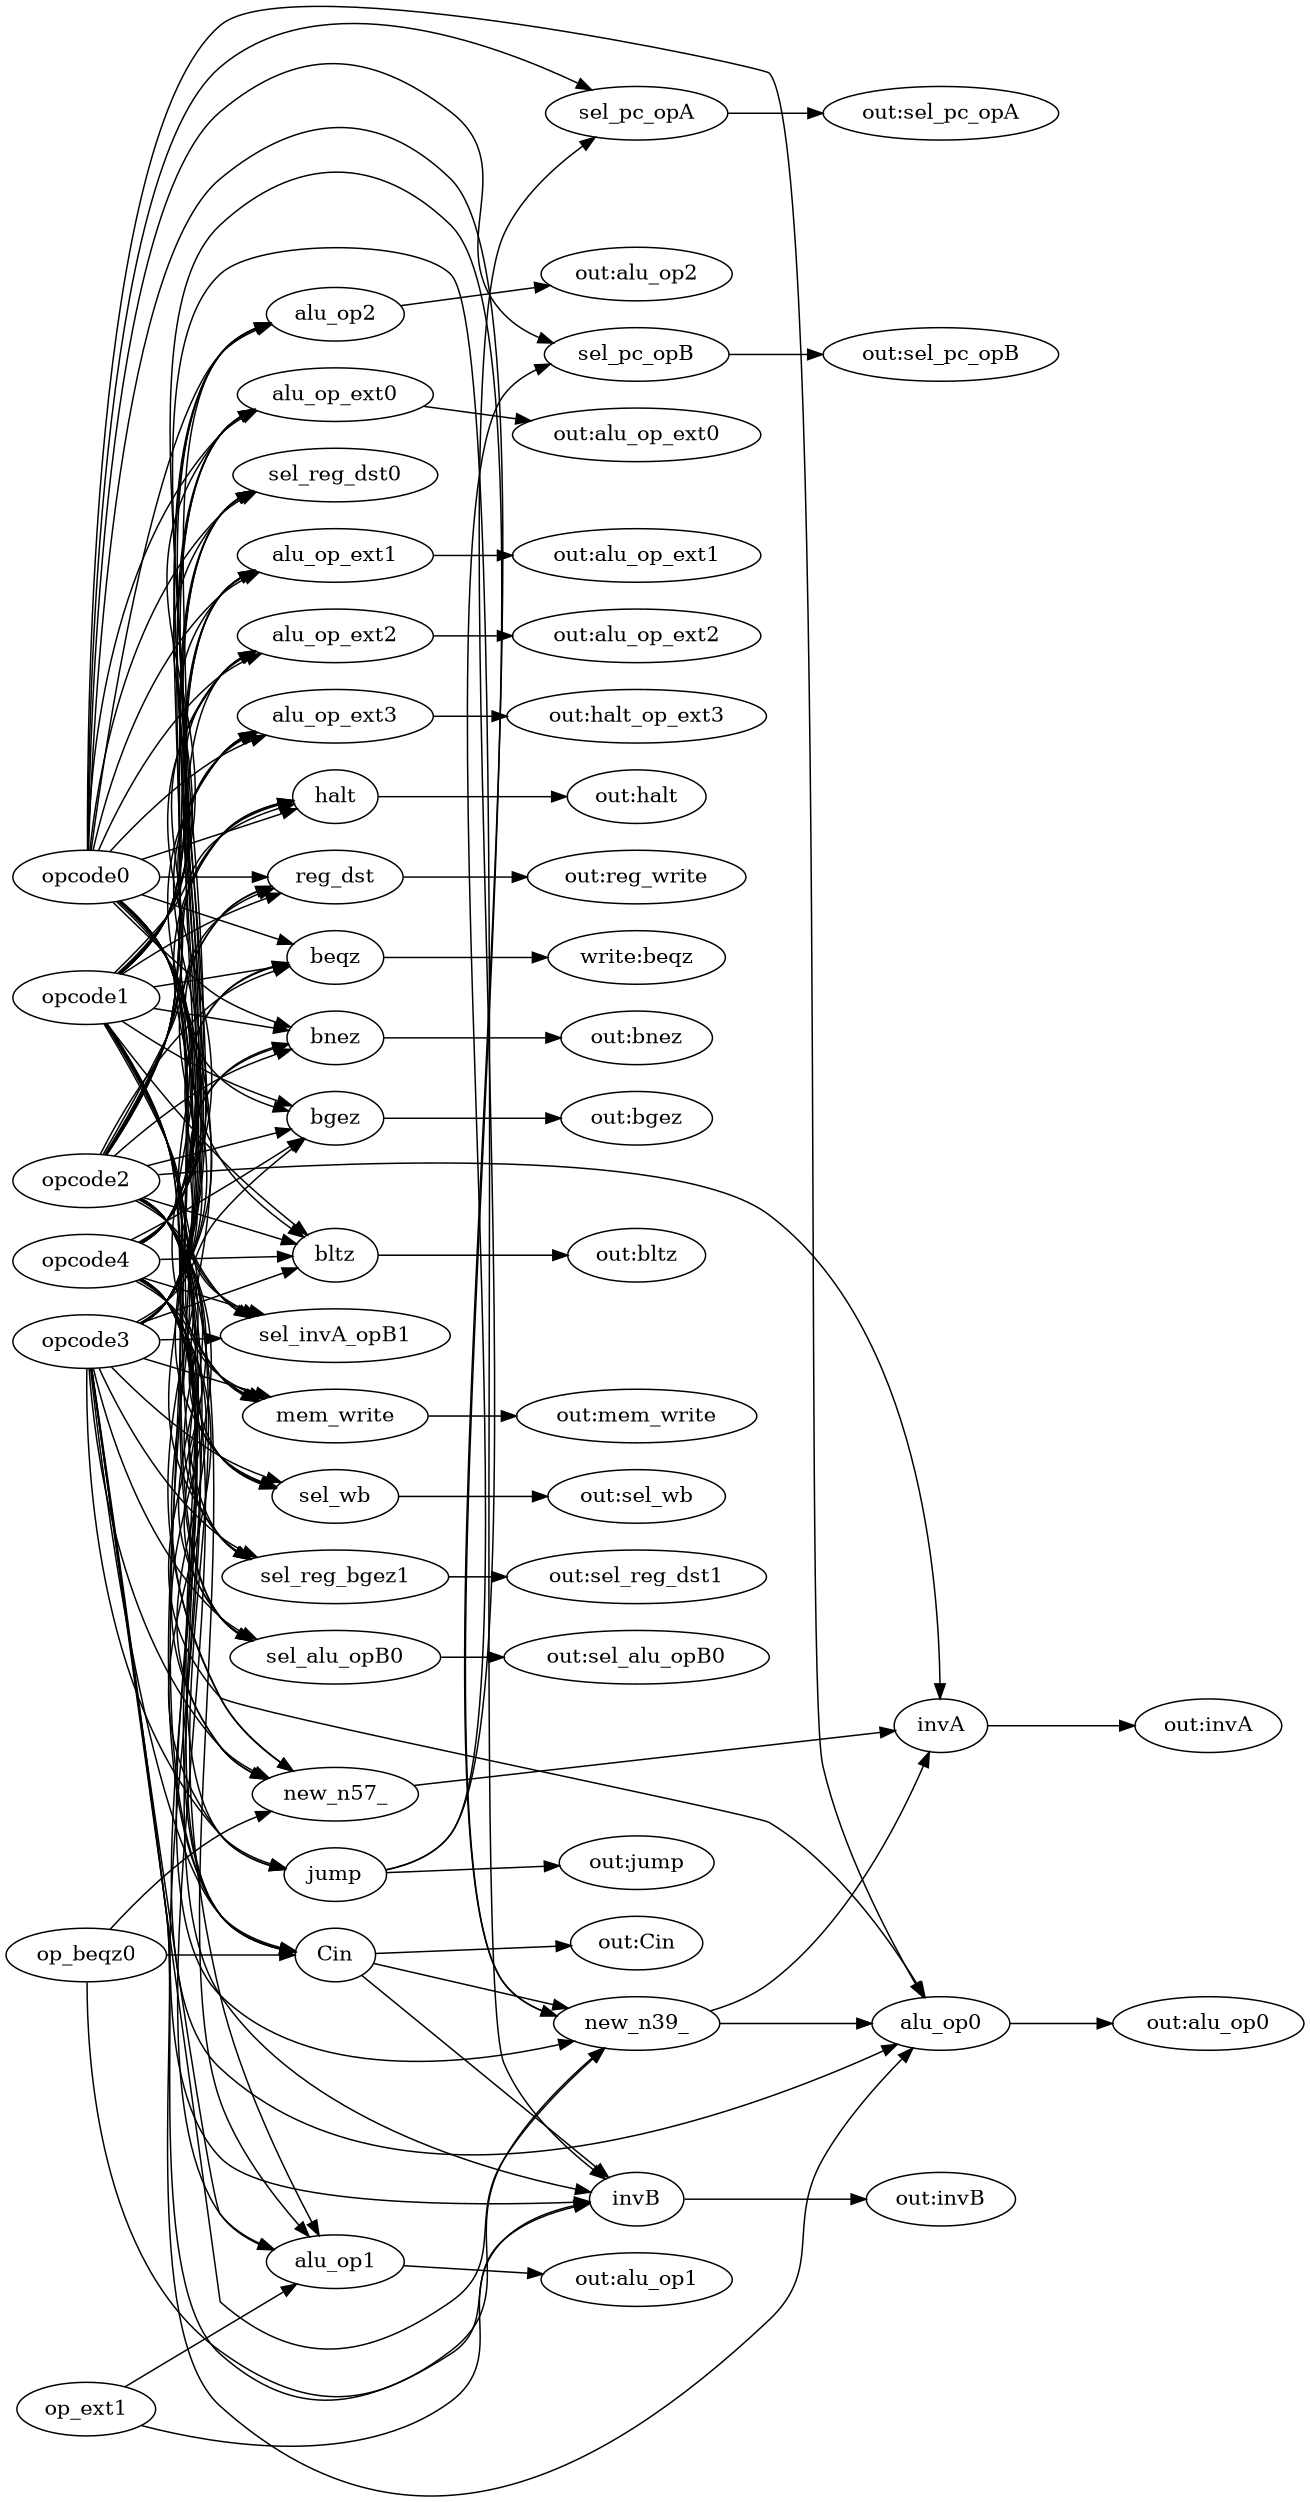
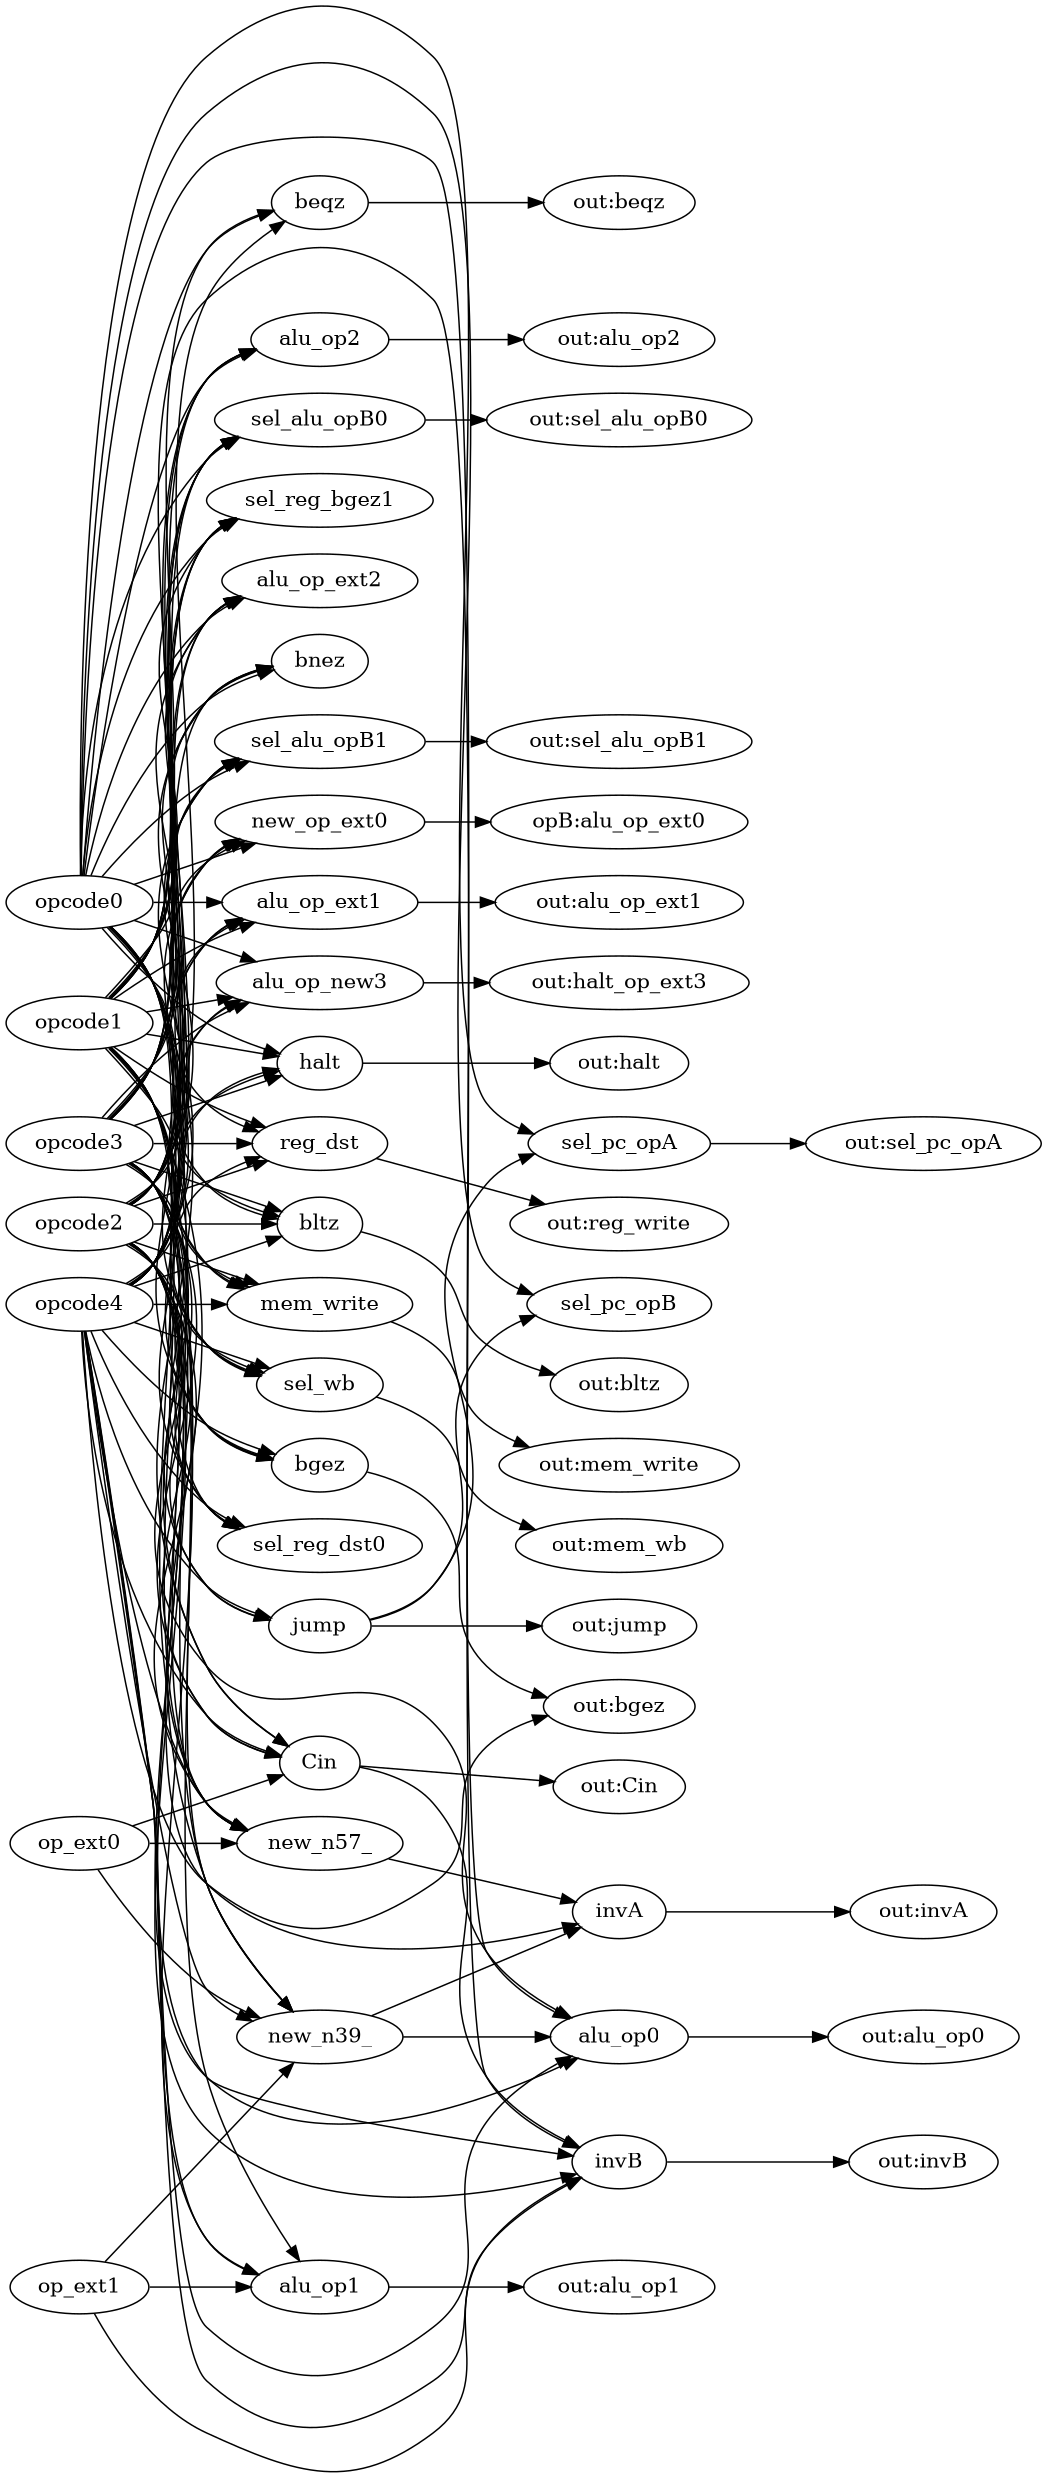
node "out:sel_pc_opB": removed
node "alu_op_ext0": label "alu_op_ext0" -> "new_op_ext0"
node "out:alu_op_ext0": label "out:alu_op_ext0" -> "opB:alu_op_ext0"
node "out:alu_op_ext2": removed
node "alu_op_ext3": label "alu_op_ext3" -> "alu_op_new3"
edge "opcode2" -> "alu_op2": removed
node "out:sel_alu_opB1": added
node "write:beqz": label "write:beqz" -> "out:beqz"
node "out:bnez": removed
edge "opcode4" -> "beqz": now "opcode4" -> "out:bgez"
edge "opcode3" -> "beqz": removed
node "sel_invA_opB1": label "sel_invA_opB1" -> "sel_alu_opB1"
node "out:sel_wb": label "out:sel_wb" -> "out:mem_wb"
node "out:sel_reg_dst1": removed
edge "opcode3" -> "alu_op1": removed
node "op_beqz0": label "op_beqz0" -> "op_ext0"
edge "Cin" -> "new_n39_": now "op_ext1" -> "new_n39_"
